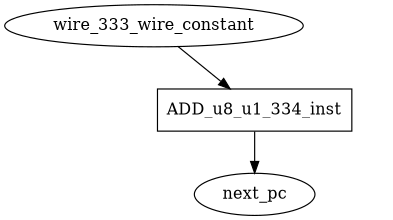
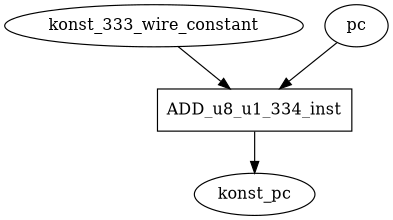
node "wire_333_wire_constant": label "wire_333_wire_constant" -> "konst_333_wire_constant"
node "pc": added
node "next_pc": label "next_pc" -> "konst_pc"
